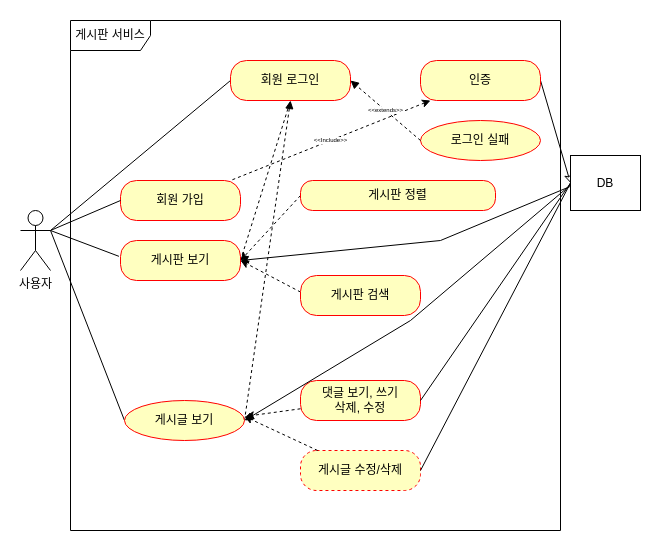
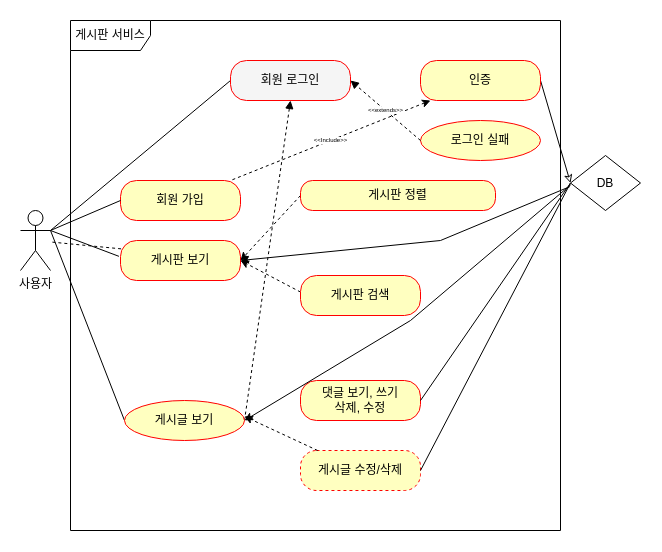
node "회원 로그인": fillcolor #ffffc0 -> #f5f5f5
edge "회원 로그인" -- "게시판 보기": now "사용자" -- "게시판 보기"
node "DB": shape rectangle -> diamond
edge "댓글 보기, 쓰기 삭제, 수정" -> "게시글 보기": removed
